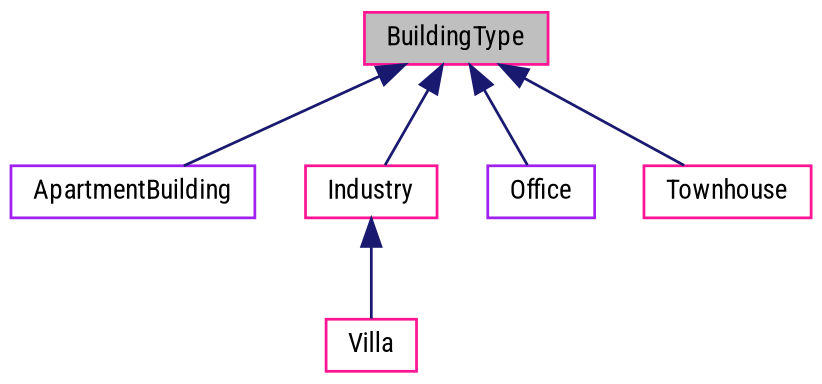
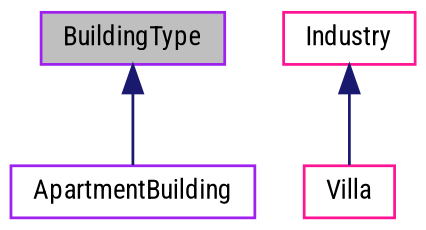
node "BuildingType": color deeppink -> purple
edge "Industry" -> "BuildingType": removed
node "Office": removed
node "Townhouse": removed
